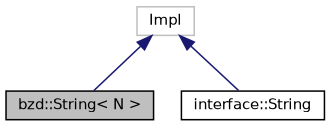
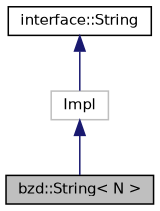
edge "interface::String" -> "Impl": reversed
